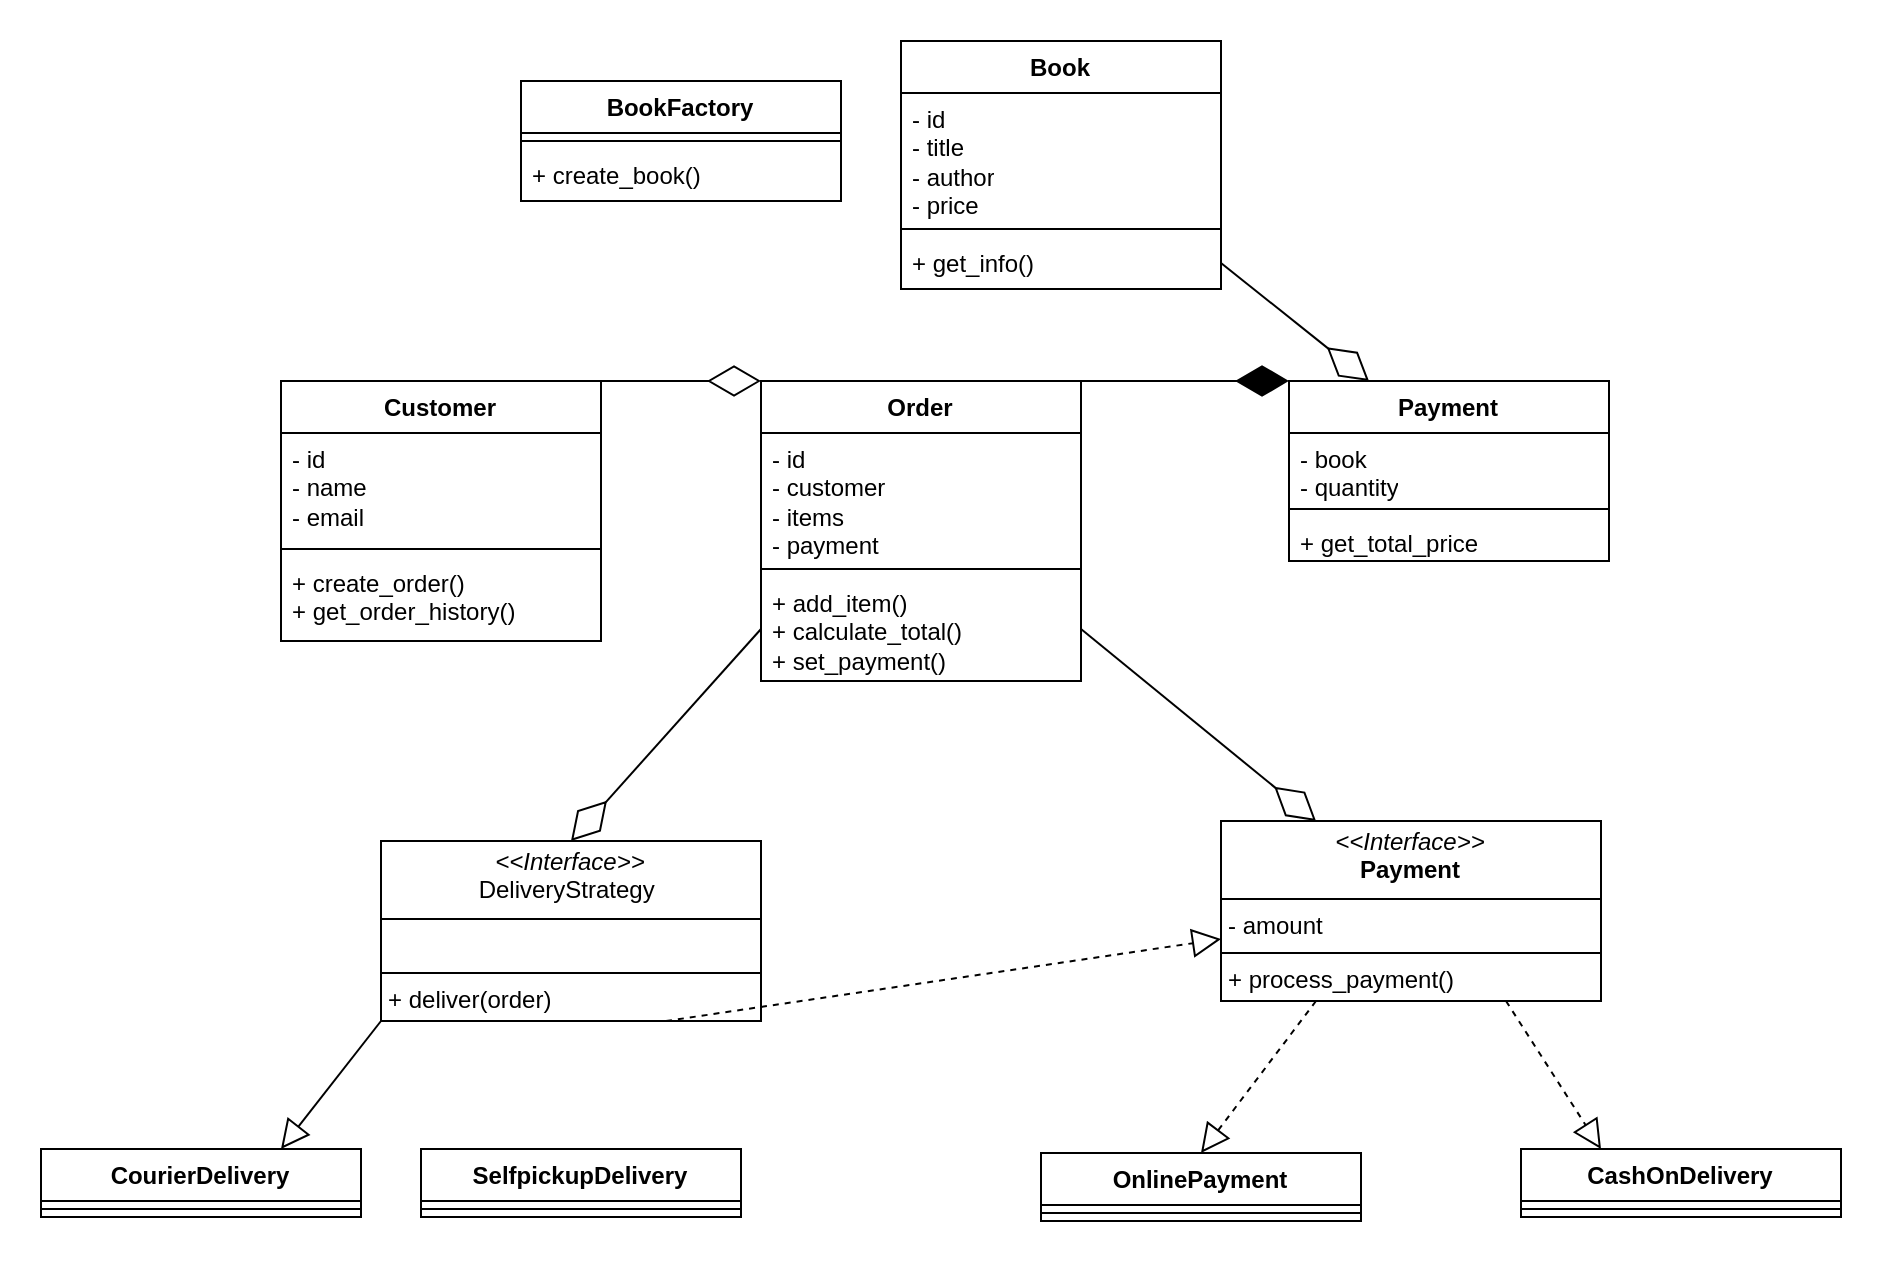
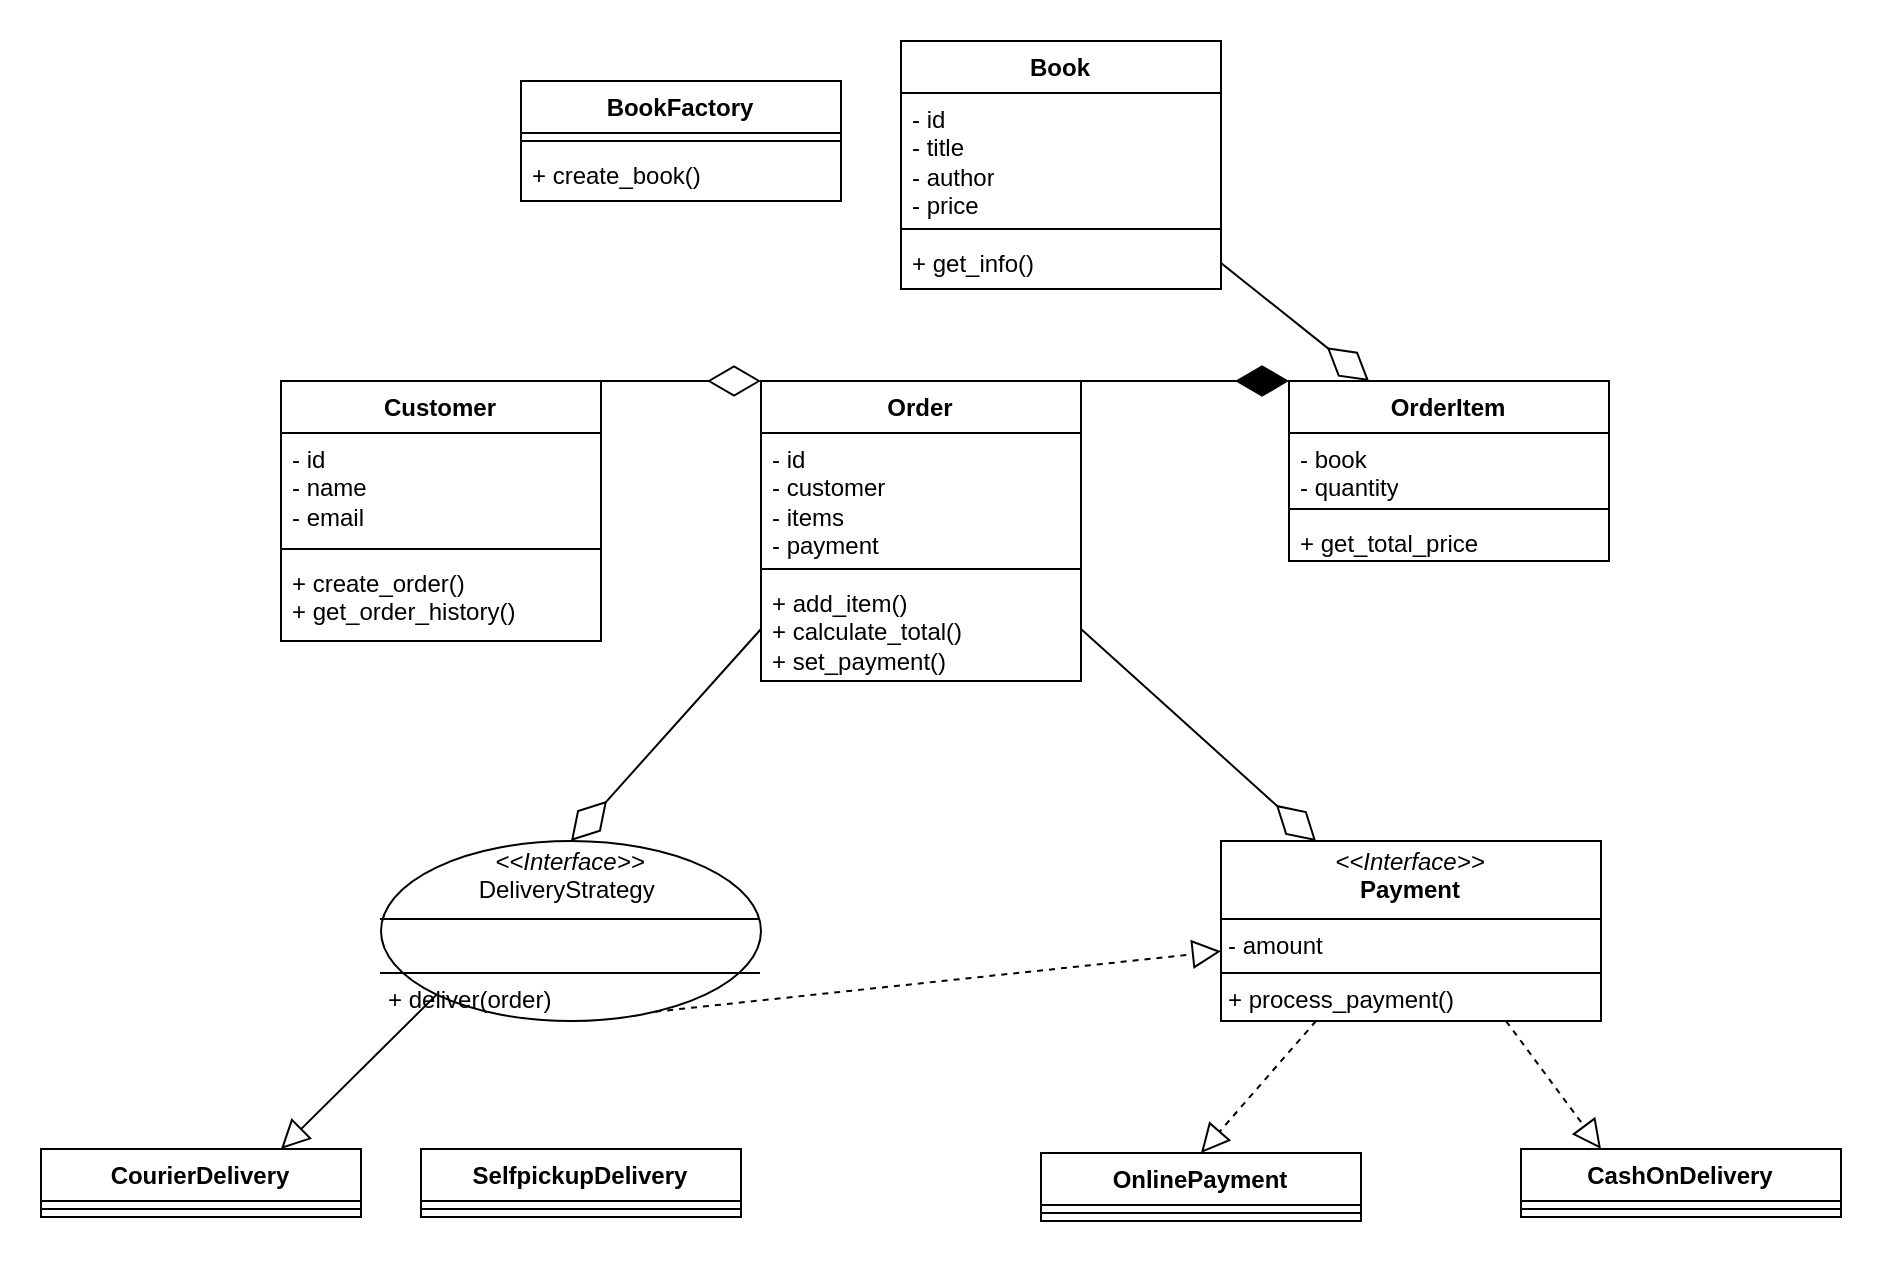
node "Payment": label "Payment" -> "OrderItem"
node "<<Interface>> Payment - amount + process_payment()": moved (1411, 911) -> (1411, 931)
node "<<Interface>> DeliveryStrategy + deliver(order)": shape rectangle -> ellipse
